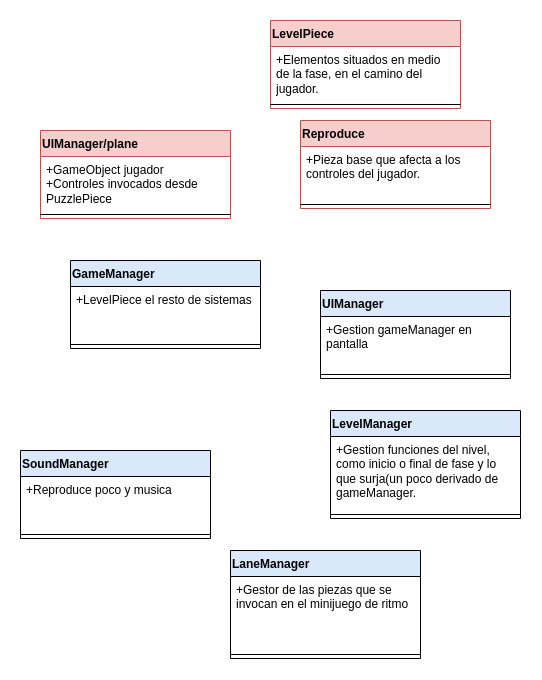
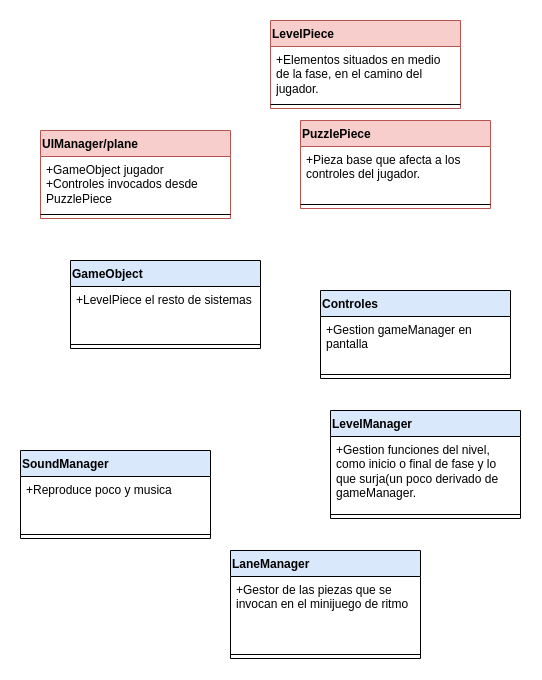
node "Reproduce": label "Reproduce" -> "PuzzlePiece"
node "GameManager": label "GameManager" -> "GameObject"
node "UIManager": label "UIManager" -> "Controles"
